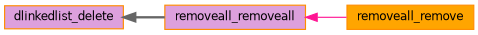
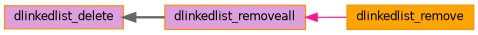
node "removeall_removeall": label "removeall_removeall" -> "dlinkedlist_removeall"
node "removeall_remove": label "removeall_remove" -> "dlinkedlist_remove"
